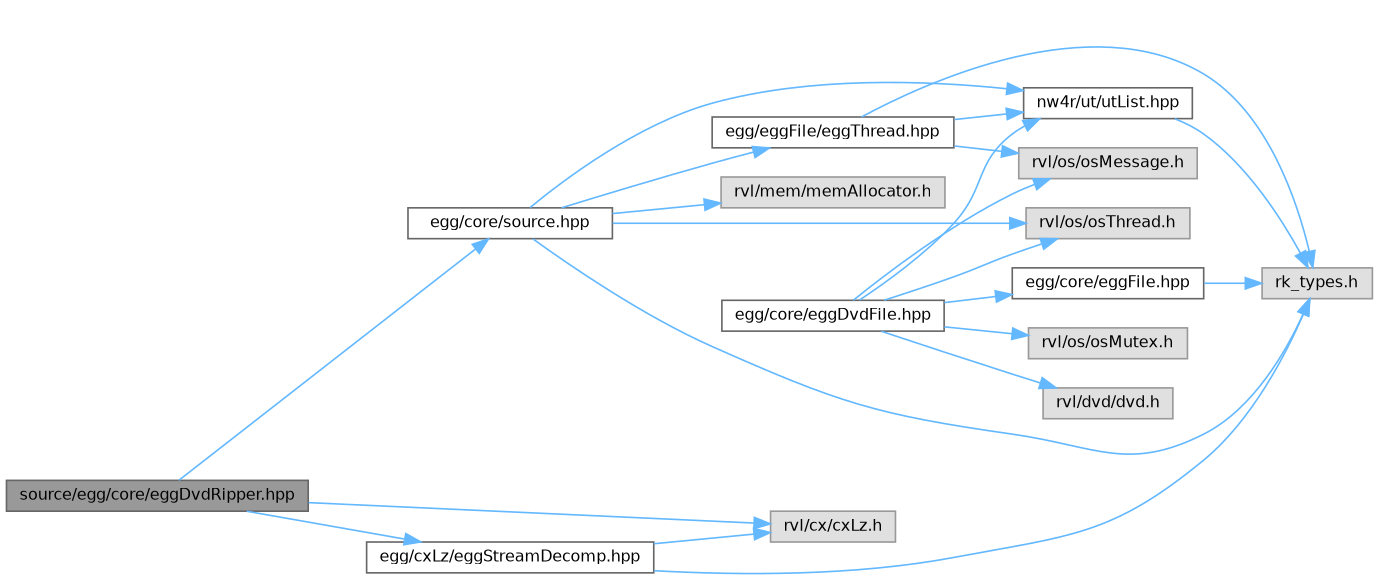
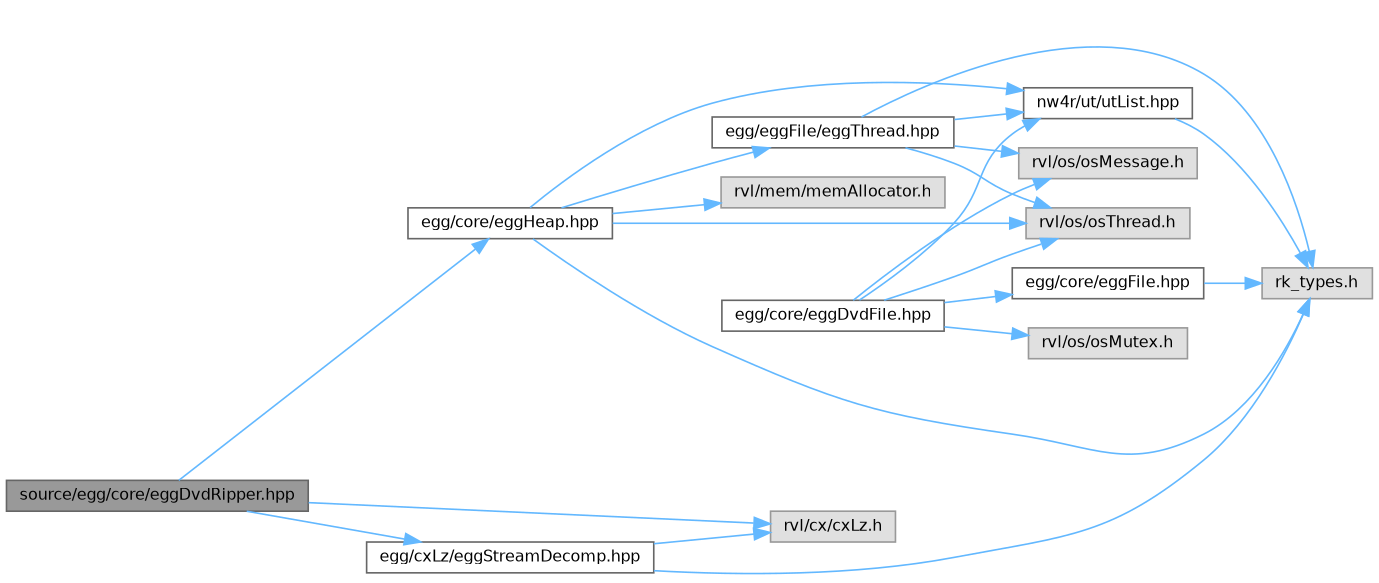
edge "egg/eggFile/eggThread.hpp" -> "rvl/os/osThread.h": added
node "egg/core/source.hpp": label "egg/core/source.hpp" -> "egg/core/eggHeap.hpp"
node "rvl/dvd/dvd.h": removed
